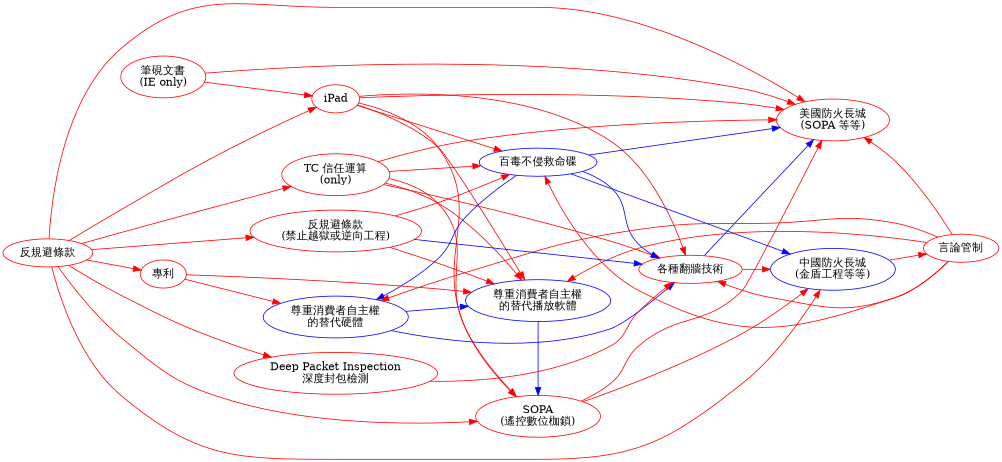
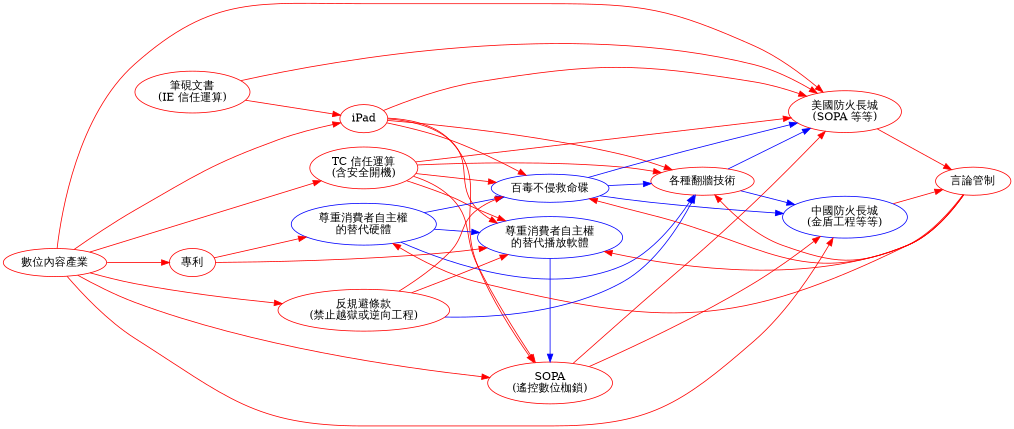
node "筆硯文書 (IE only)": label "筆硯文書 (IE only)" -> "筆硯文書 (IE 信任運算)"
node "TC 信任運算 (only)": label "TC 信任運算 (only)" -> "TC 信任運算 (含安全開機)"
edge "言論管制" -> "美國防火長城 (SOPA 等等)": reversed
edge "百毒不侵救命碟" -> "尊重消費者自主權 的替代硬體": reversed
node "反規避條款": label "反規避條款" -> "數位內容產業"
edge "各種翻牆技術" -> "中國防火長城 (金盾工程等等)": color red -> blue
node "Deep Packet Inspection 深度封包檢測": removed
